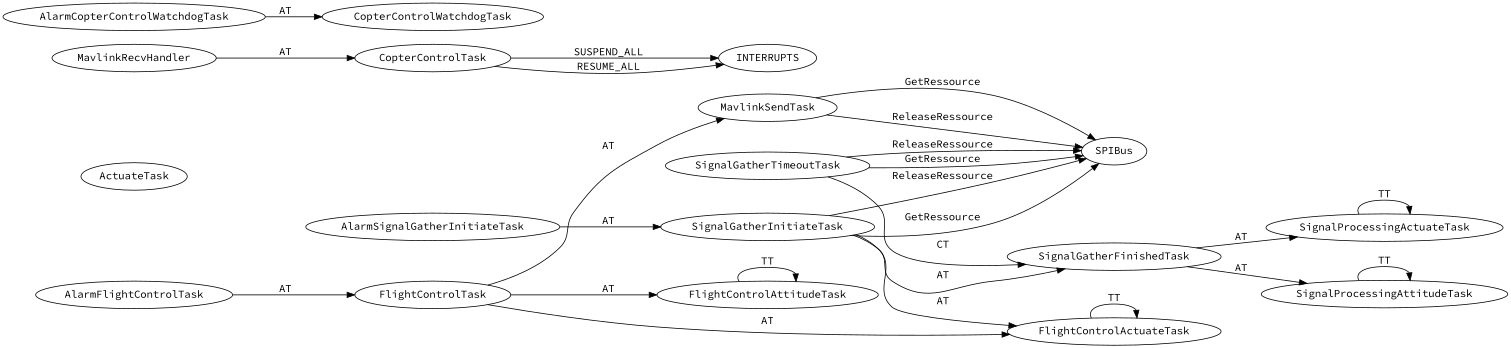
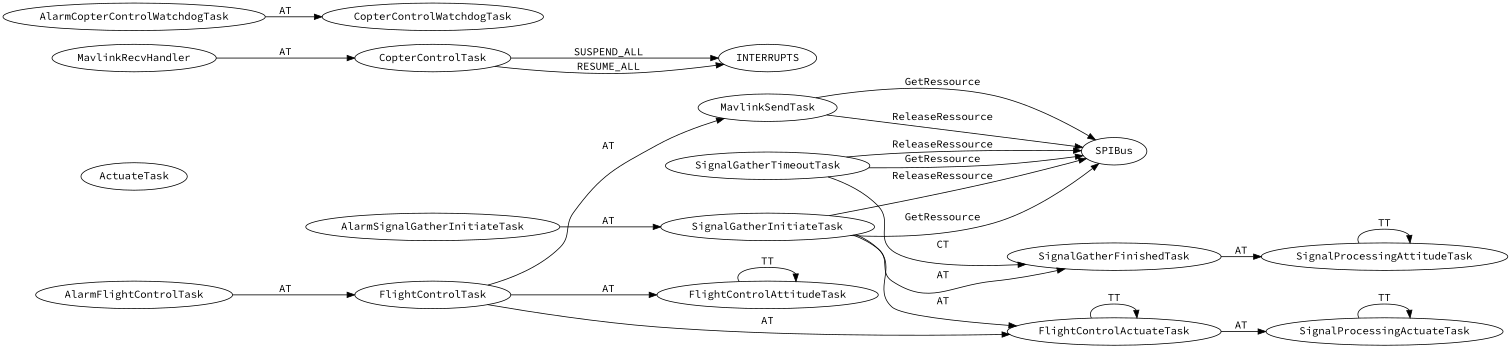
edge "SignalGatherFinishedTask" -> "SignalProcessingActuateTask": now "FlightControlActuateTask" -> "SignalProcessingActuateTask"
